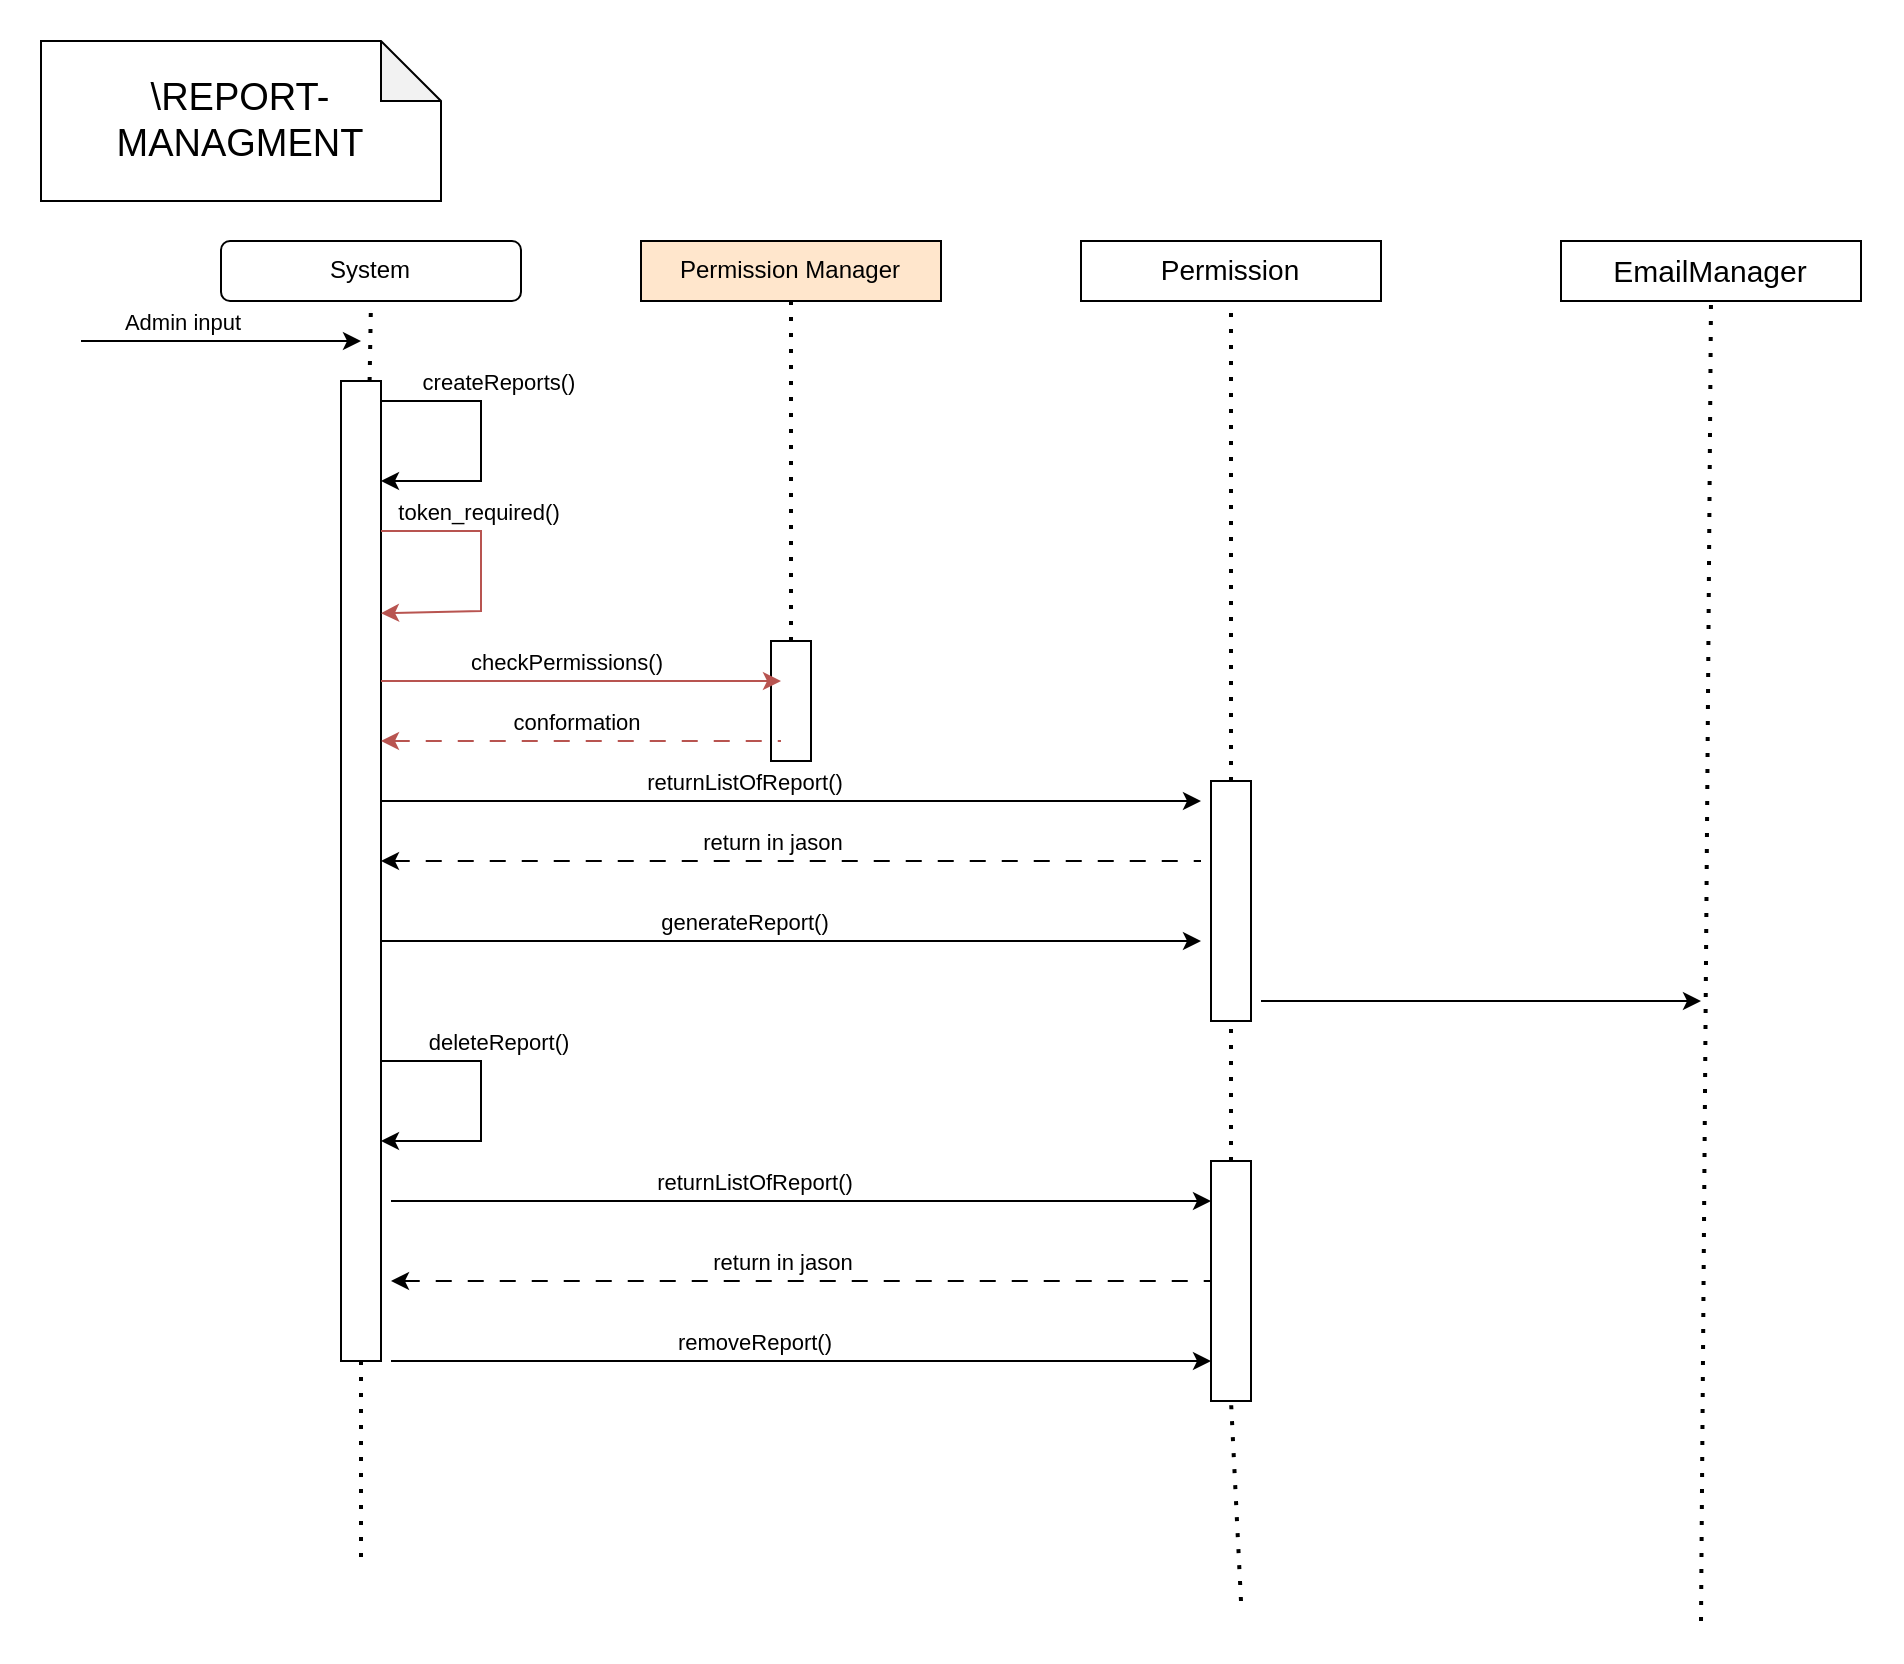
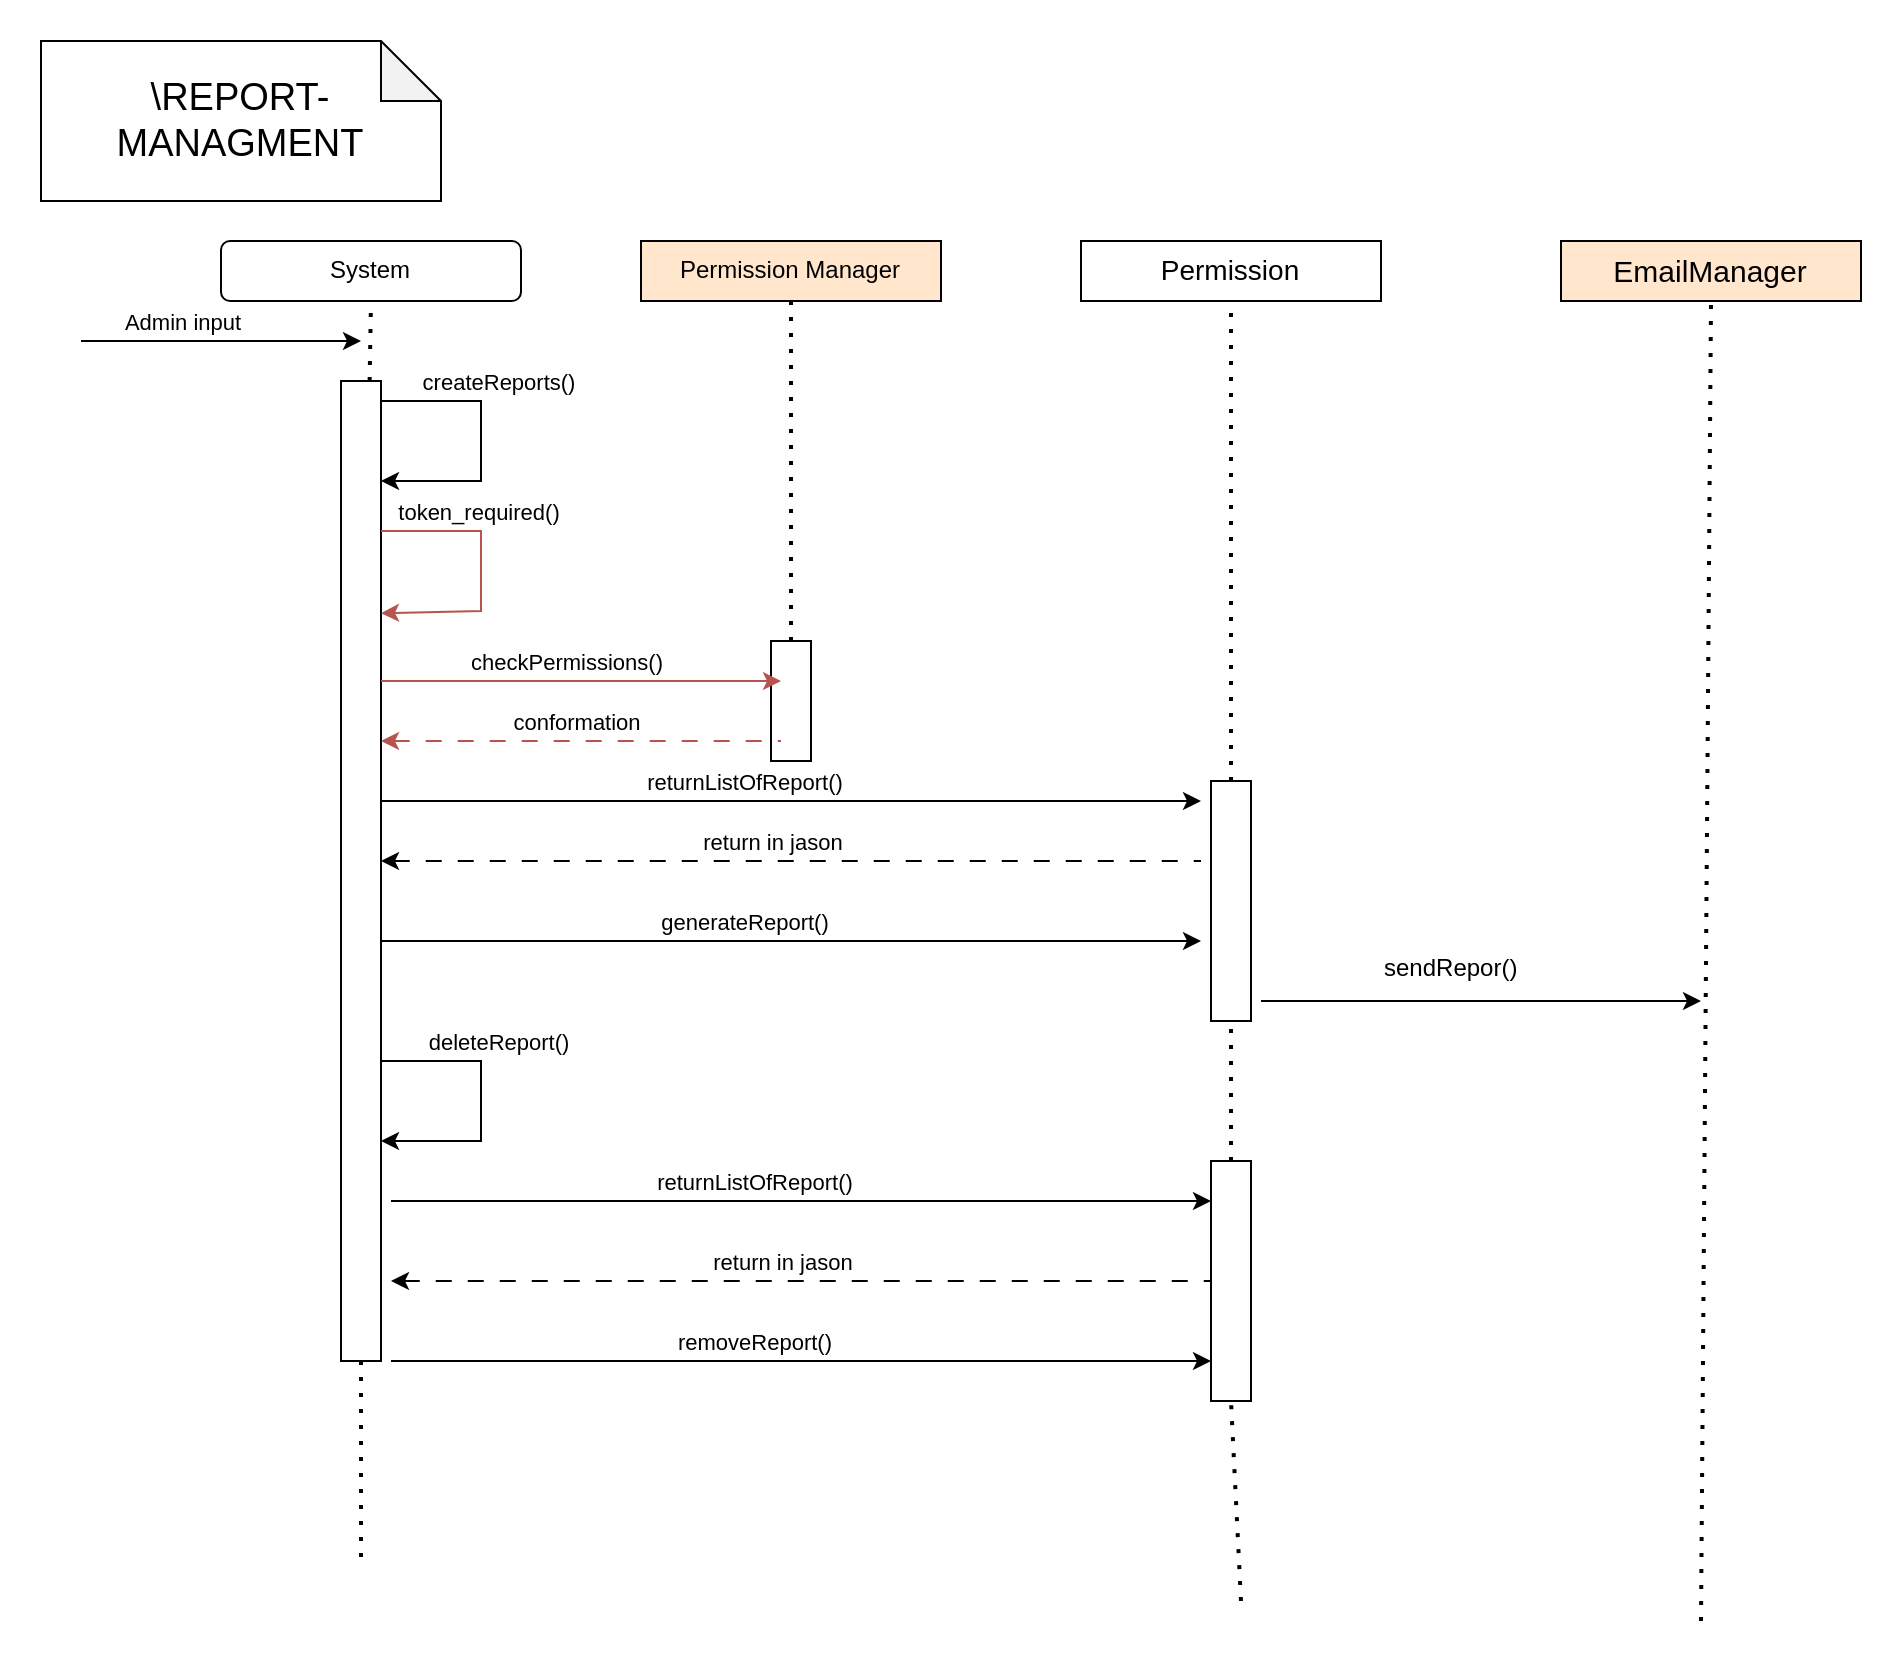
node "EmailManager": fillcolor #ffffff -> #ffe6cc
node "sendRepor()": added
